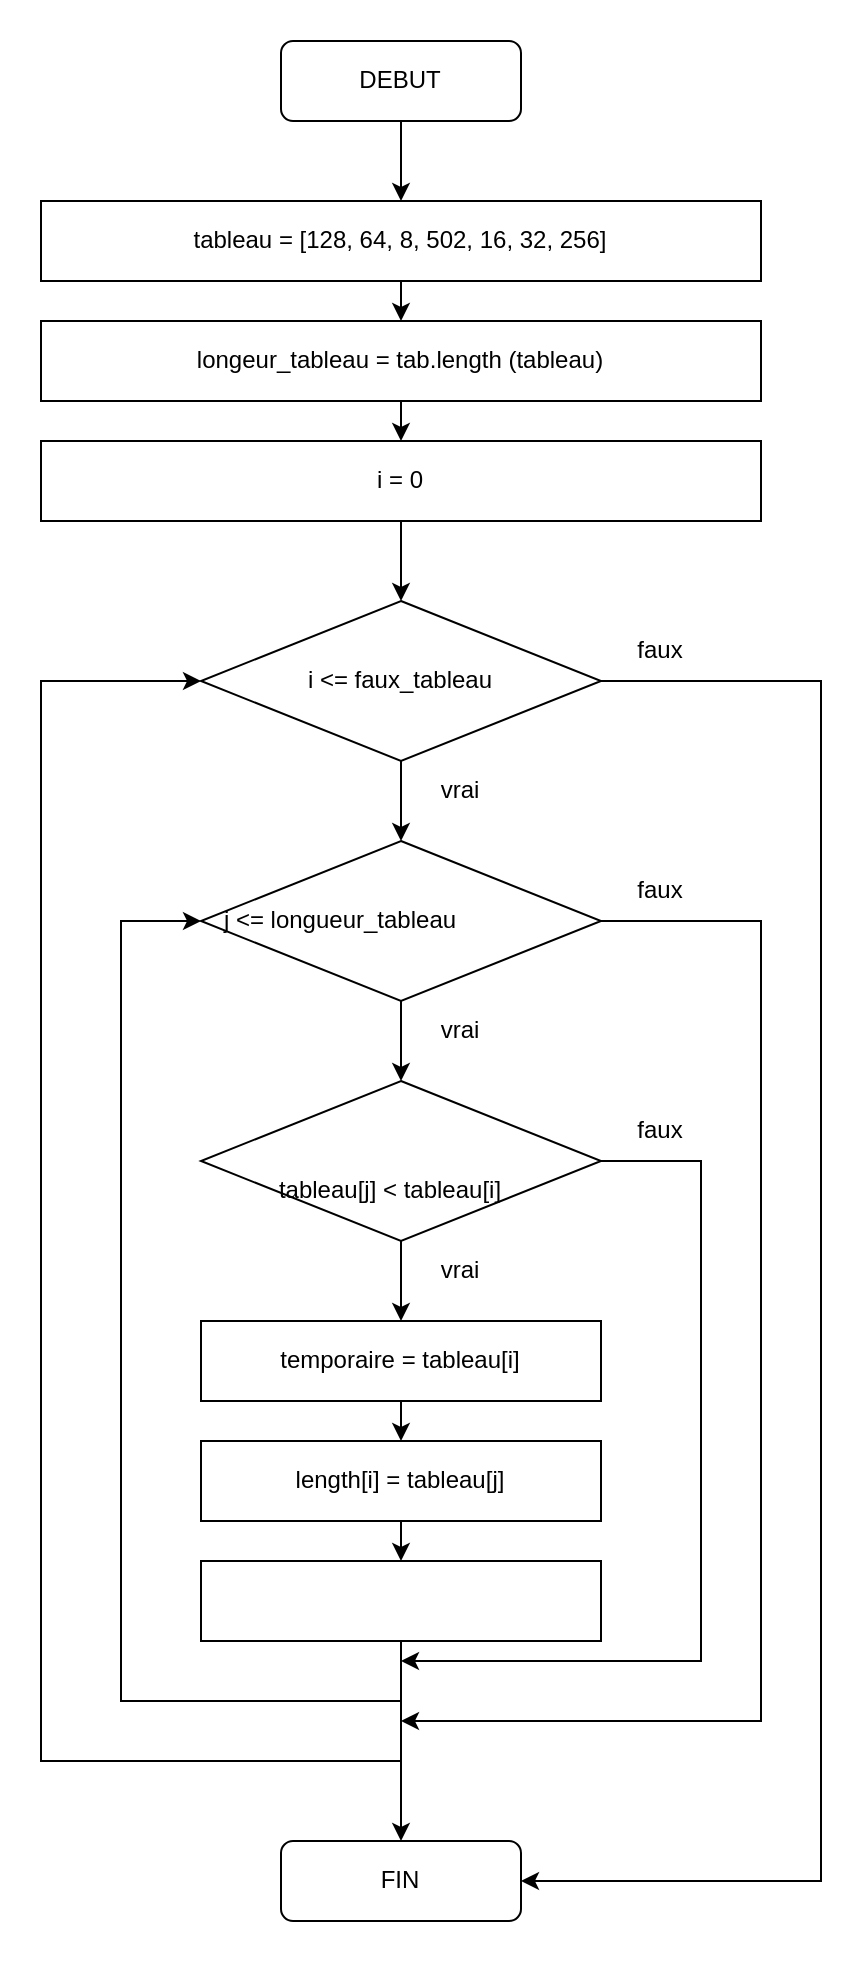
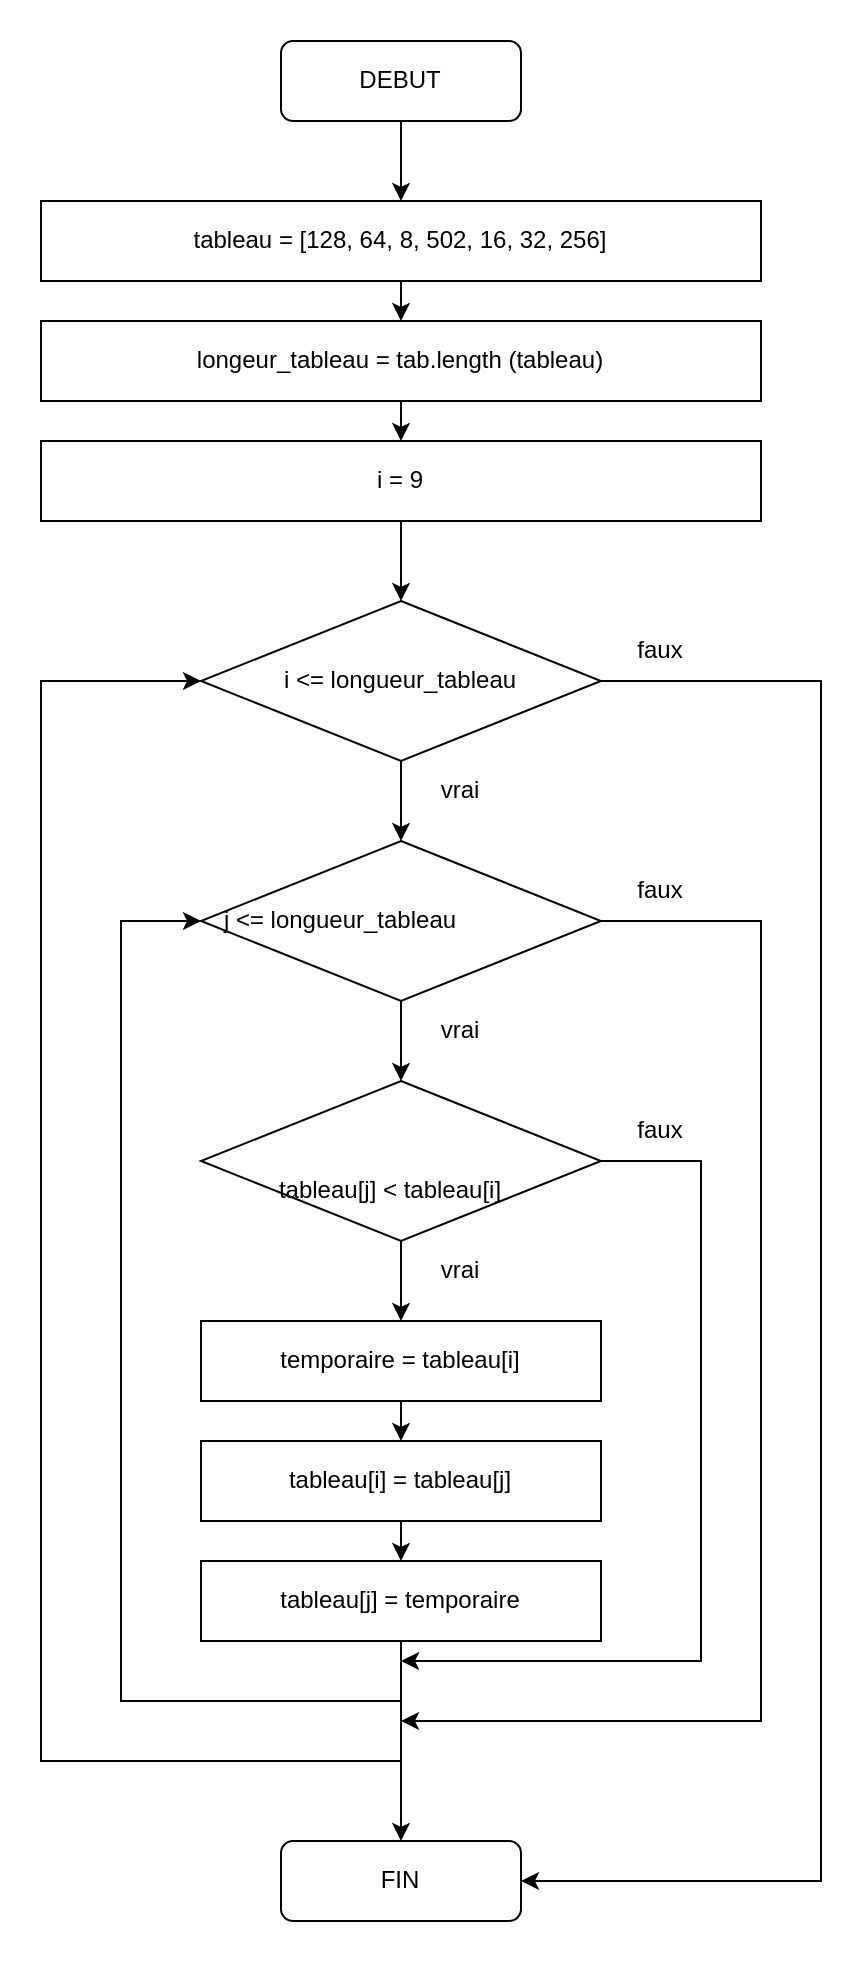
node "i = 0": label "i = 0" -> "i = 9"
node "i <= faux_tableau": label "i <= faux_tableau" -> "i <= longueur_tableau"
node "length[i] = tableau[j]": label "length[i] = tableau[j]" -> "tableau[i] = tableau[j]"
node "tableau[j] = temporaire": added
